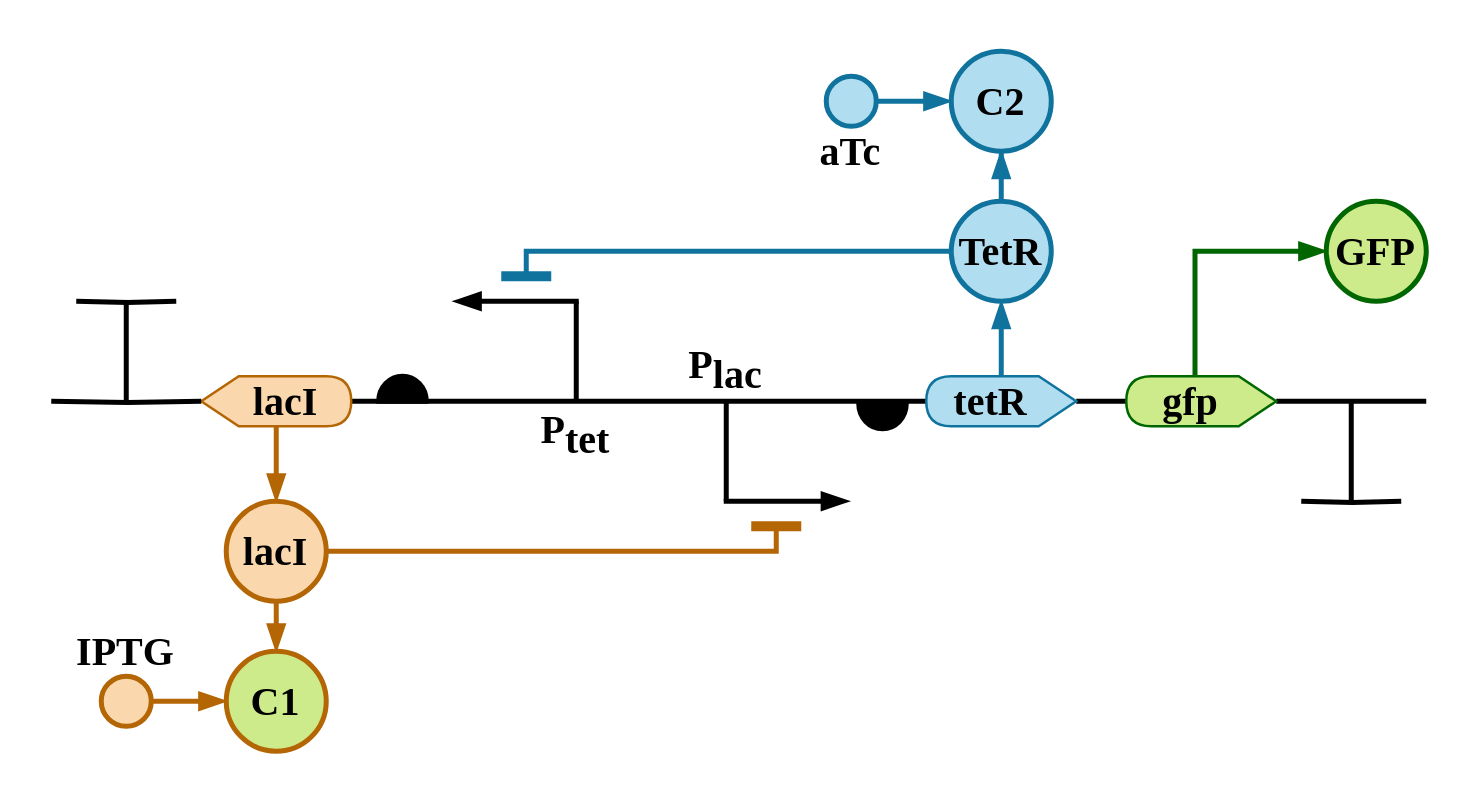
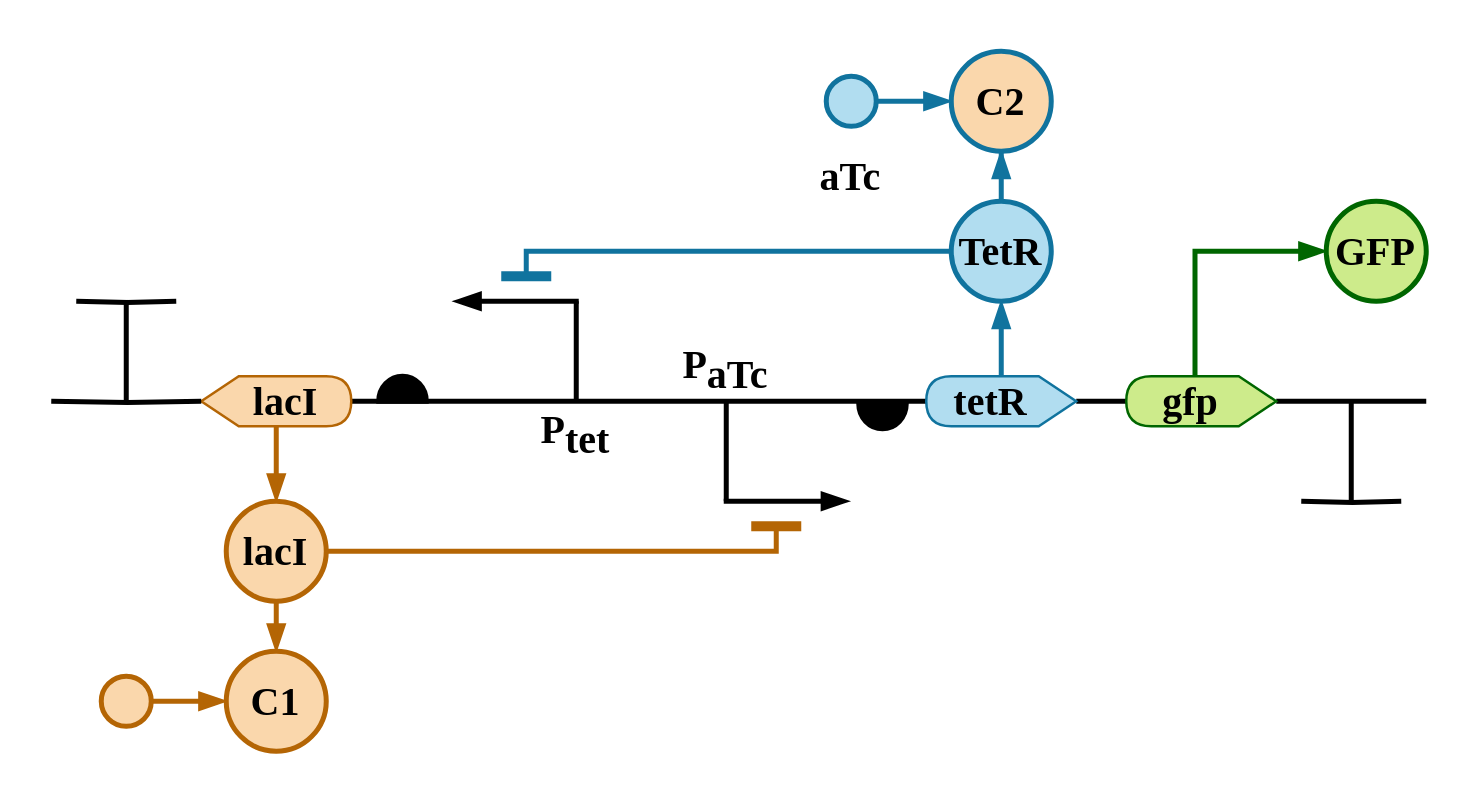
node "C2": fillcolor #b1ddf0 -> #fad7ac
node "aTc": moved (851, 151) -> (851, 176)
node "Plac": label "Plac" -> "PaTc"
node "IPTG": removed
node "C1": fillcolor #cdeb8b -> #fad7ac
